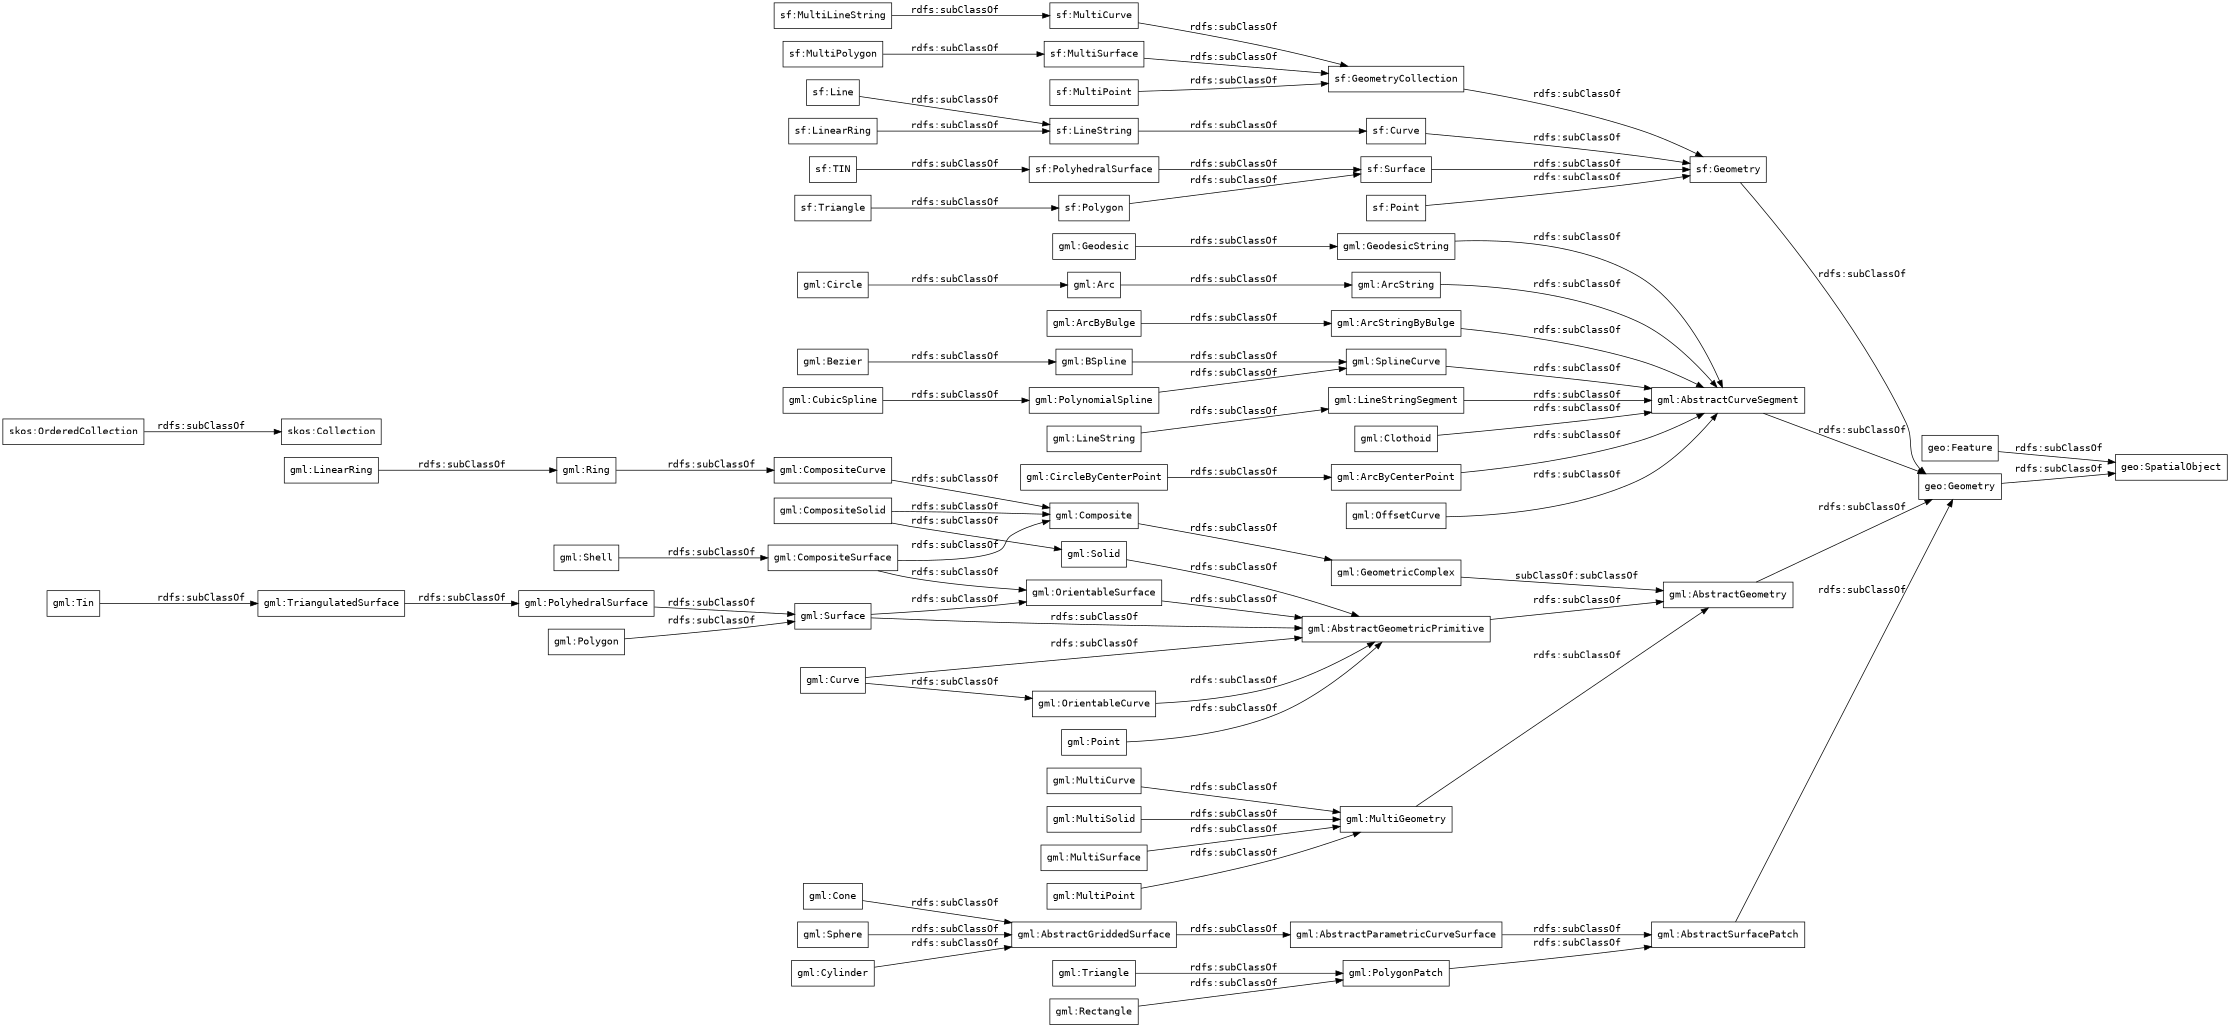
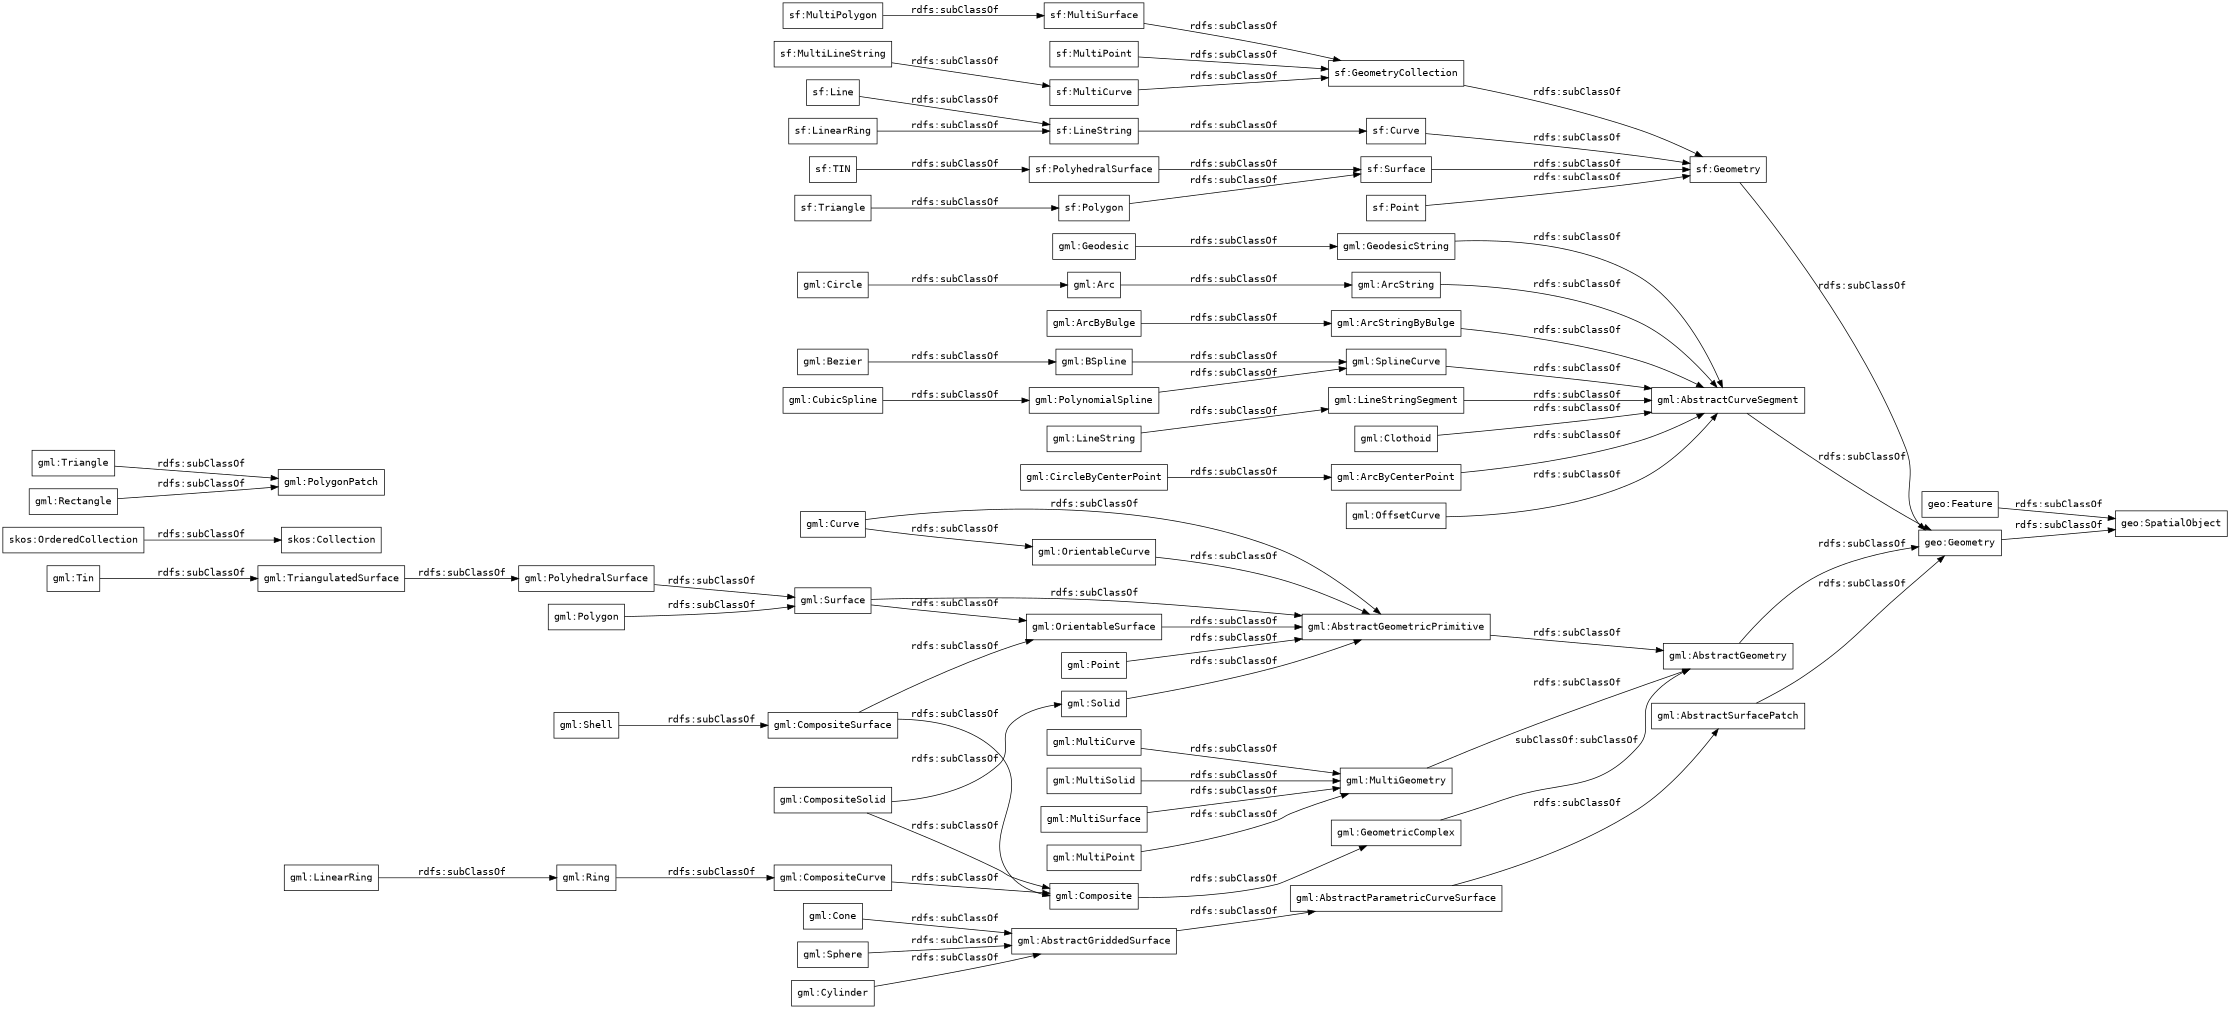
edge "gml:PolygonPatch" -> "gml:AbstractSurfacePatch": removed, label "rdfs:subClassOf"
